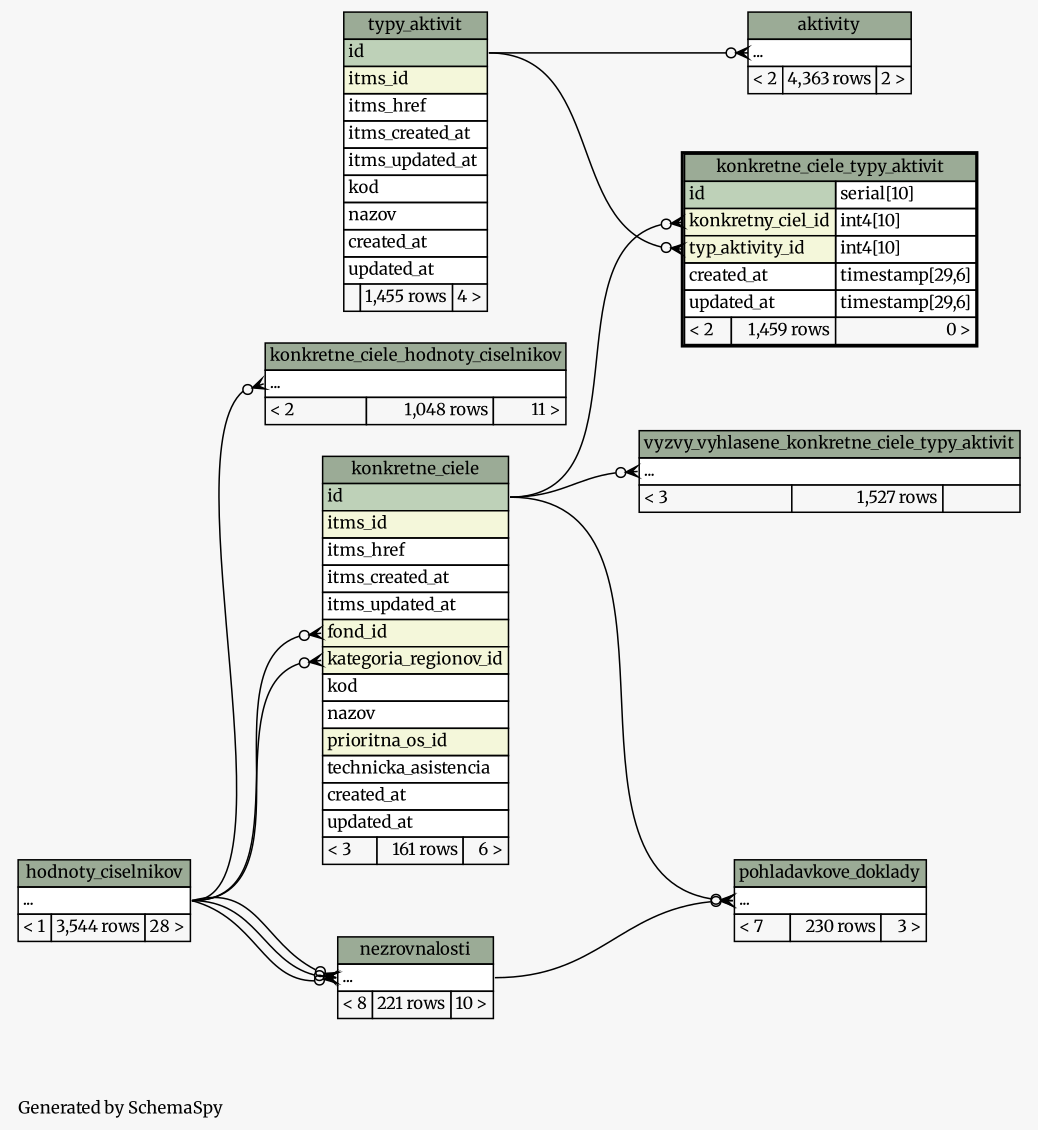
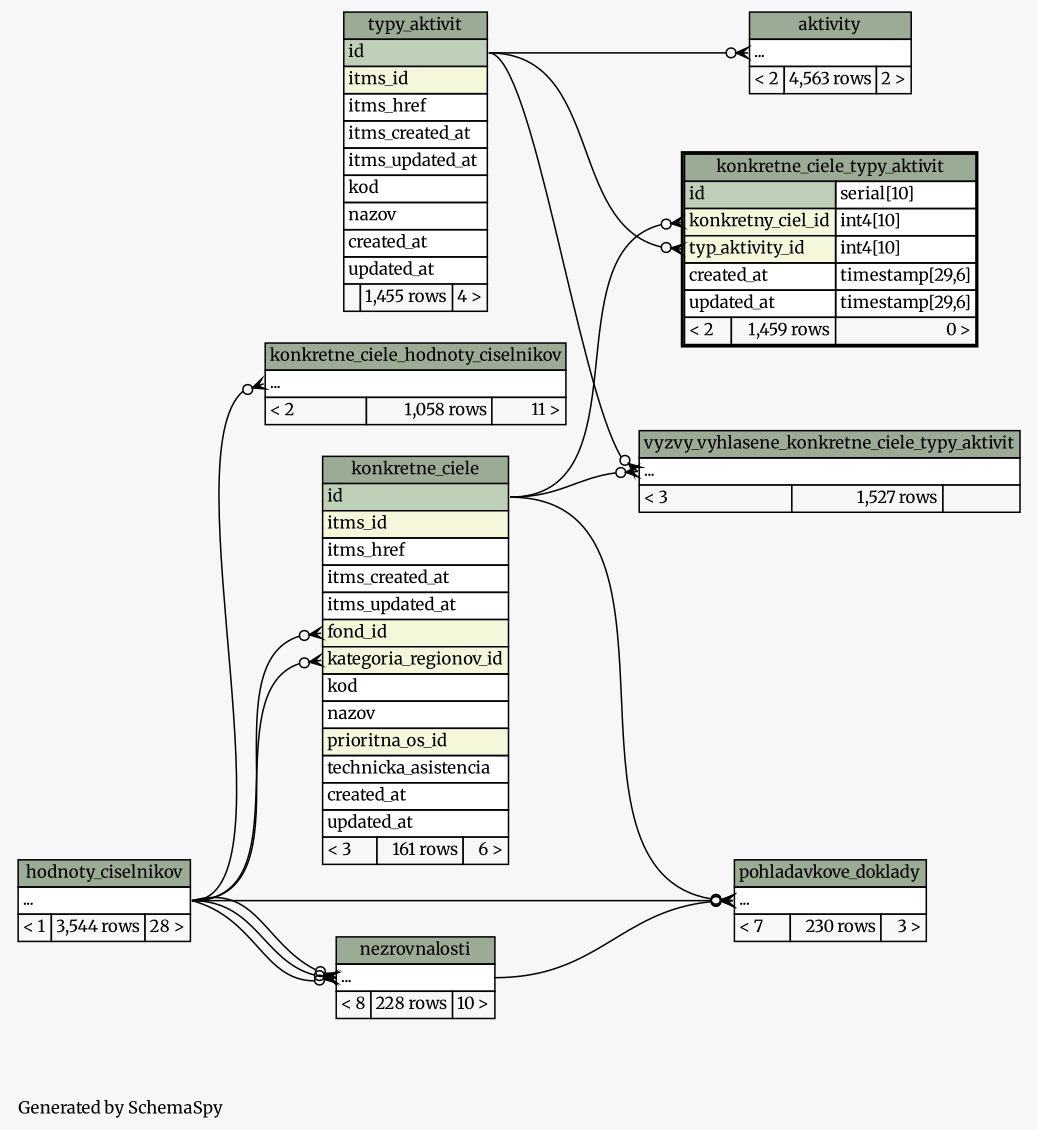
node "aktivity": text "4,363 rows" -> "4,563 rows"
edge "typy_aktivit" -> "vyzvy_vyhlasene_konkretne_ciele_typy_aktivit": added
node "konkretne_ciele_hodnoty_ciselnikov": text "1,048 rows" -> "1,058 rows"
edge "hodnoty_ciselnikov" -> "pohladavkove_doklady": added
node "nezrovnalosti": text "221 rows" -> "228 rows"
